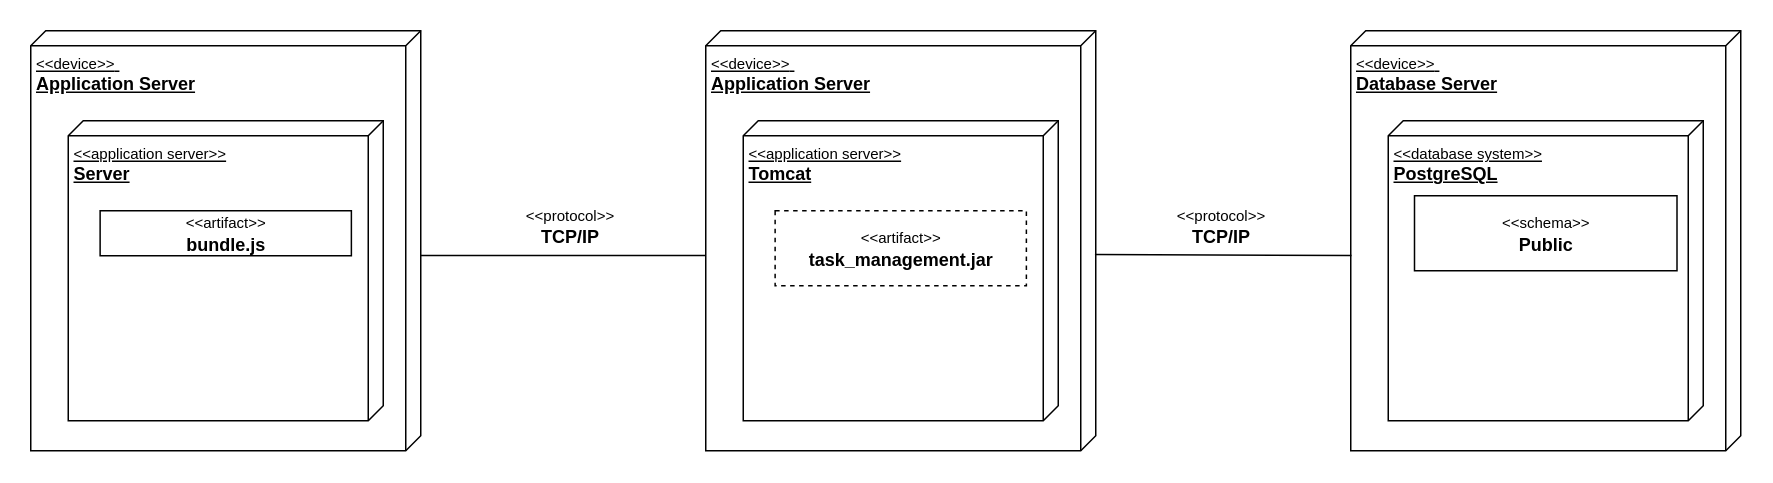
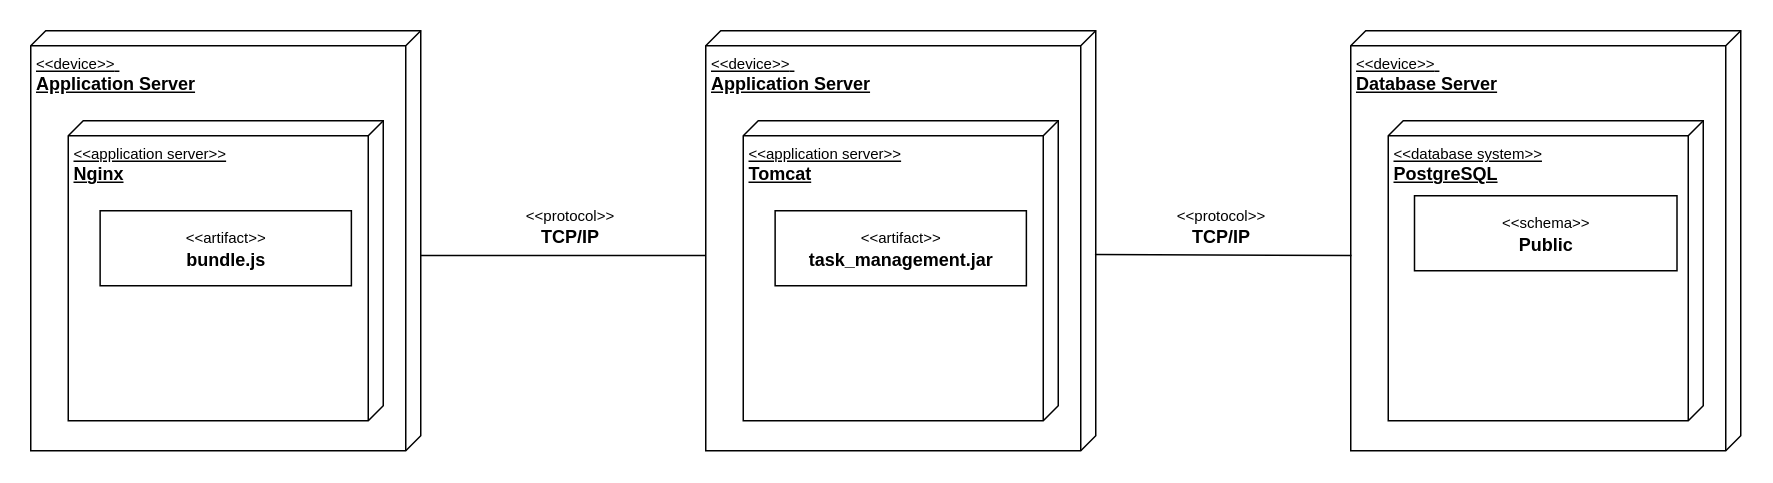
node "<<application server>> Server": label "<<application server>> Server" -> "<<application server>> Nginx"
node "<<artifact>> bundle.js": size 251x45 -> 251x75
node "<<artifact>> task_management.jar": style dashed -> solid
